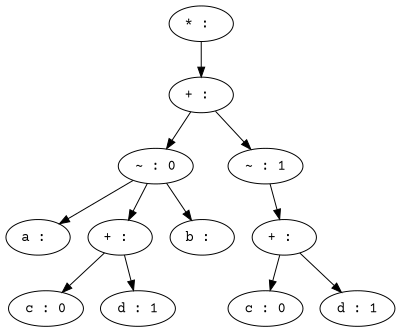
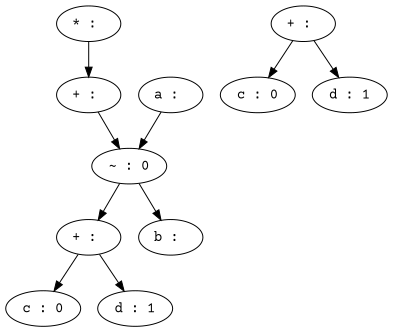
node "~ : 1": removed
edge "~ : 0" -> "a :": reversed
